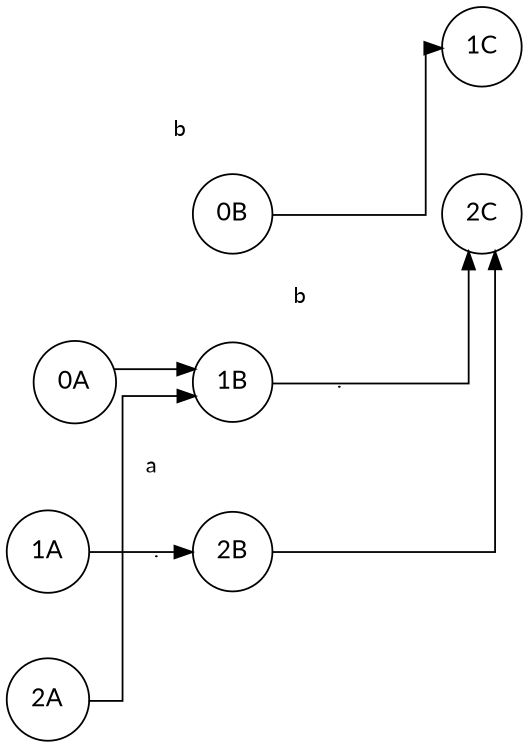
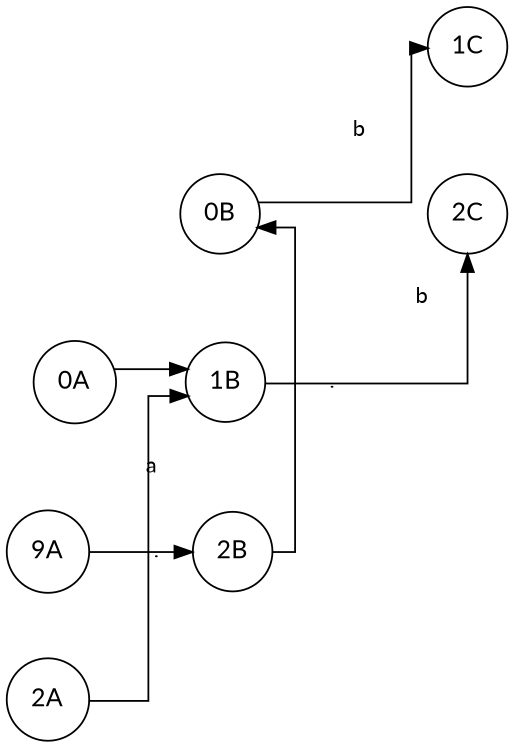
edge "2B" -> "2C": now "2B" -> "0B"
node "1A": label "1A" -> "9A"
